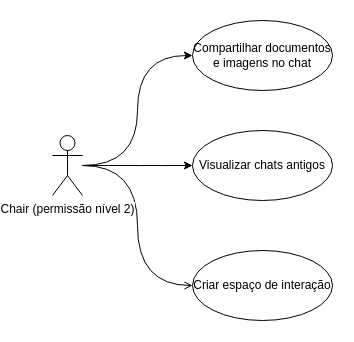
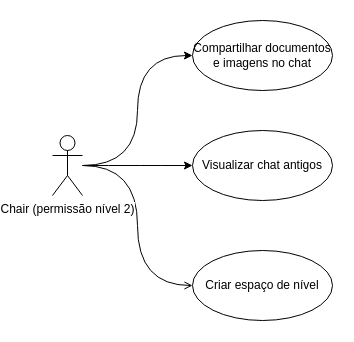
node "Visualizar chats antigos": label "Visualizar chats antigos" -> "Visualizar chat antigos"
node "Criar espaço de interação": label "Criar espaço de interação" -> "Criar espaço de nível"
